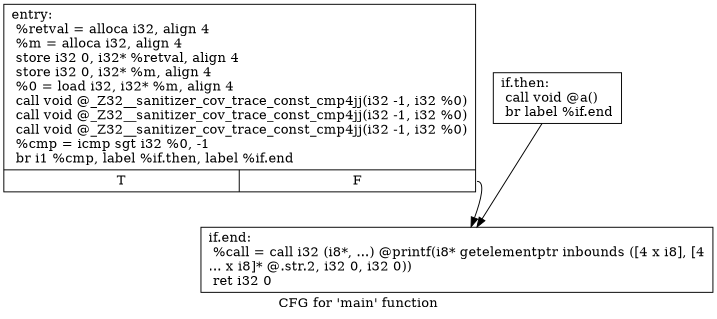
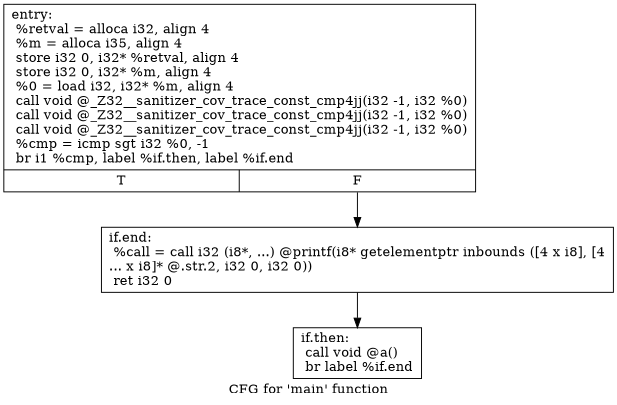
node "entry:": text "%m = alloca i32, align 4" -> "%m = alloca i35, align 4"
edge "if.then:" -> "if.end:": reversed
